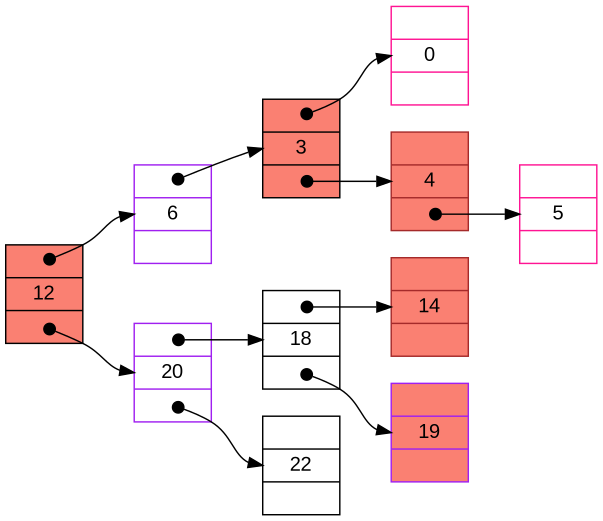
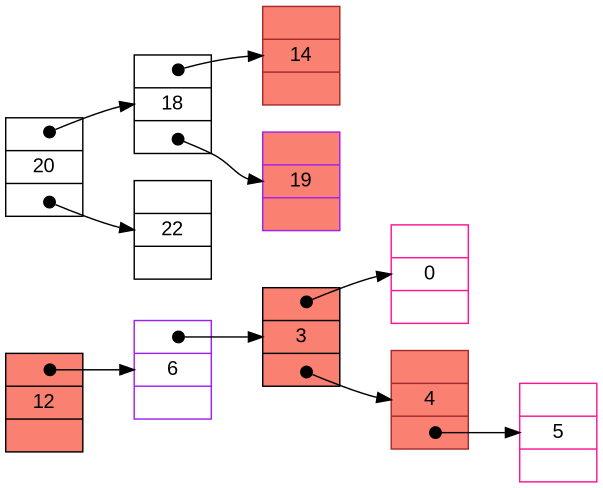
edge "12" -- "20": removed
node "20": color purple -> black
